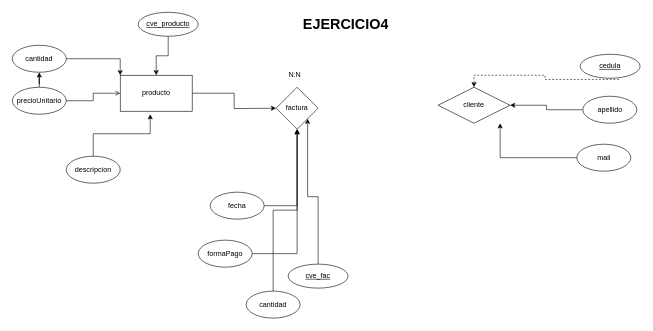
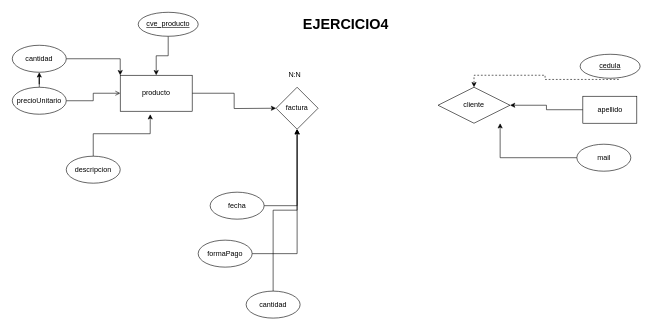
node "apellido": shape ellipse -> rectangle
edge "cve_fac" -> "factura": removed
node "cve_fac": removed
